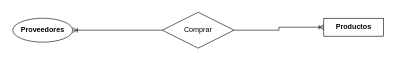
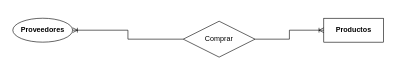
node "Productos": size 60x18 -> 60x24
node "Comprar": moved (198, 30) -> (219, 39)
